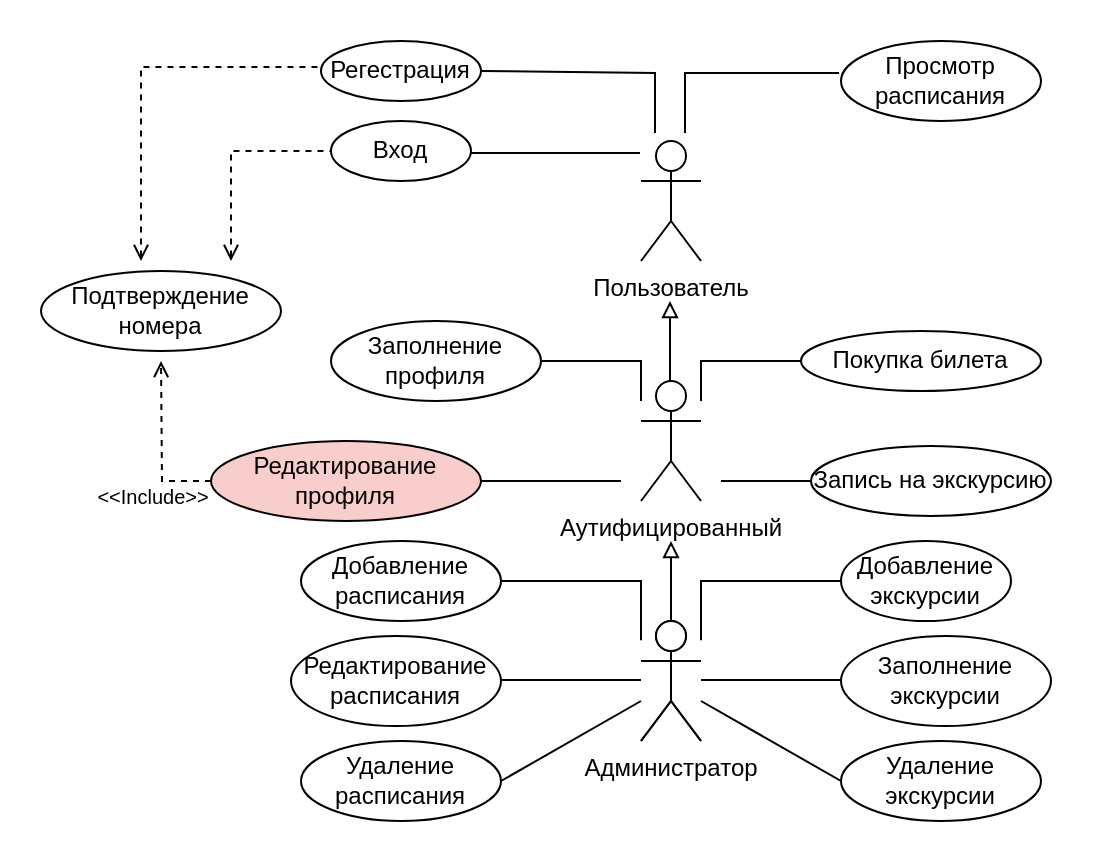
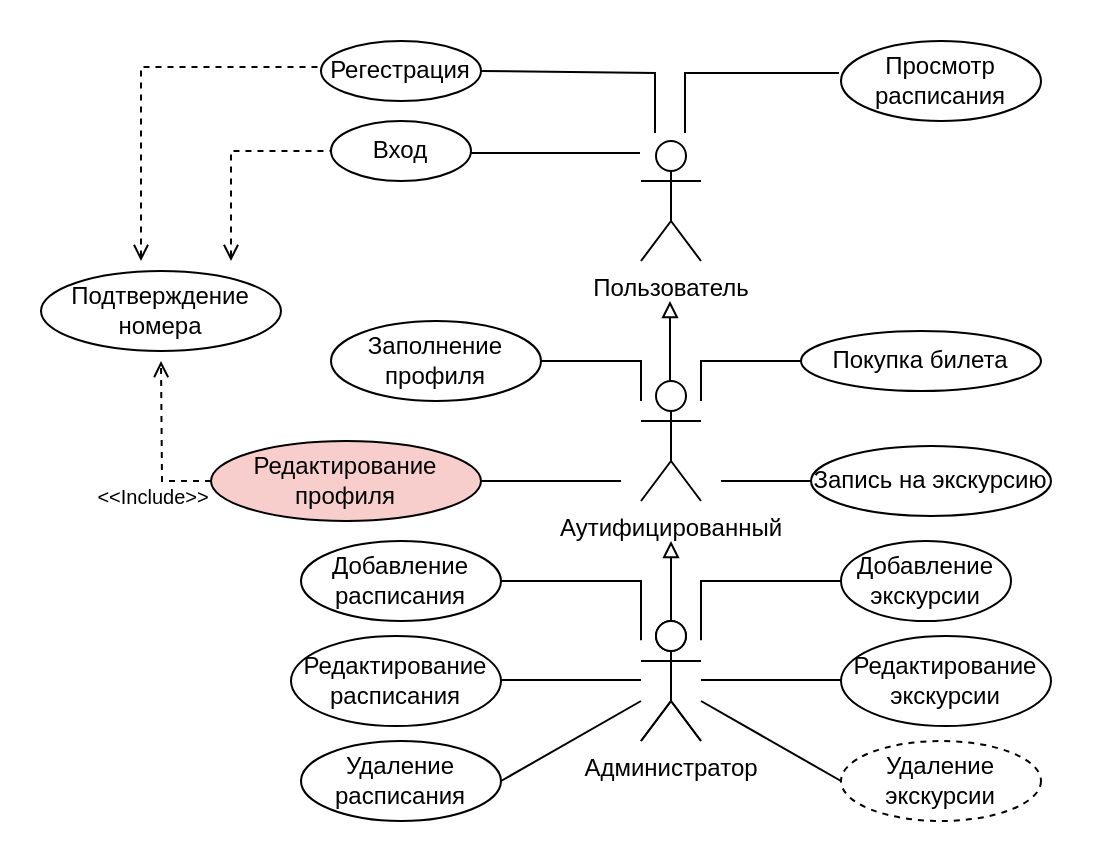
node "Заполнение экскурсии": label "Заполнение экскурсии" -> "Редактирование экскурсии"
node "Удаление экскурсии": style solid -> dashed
